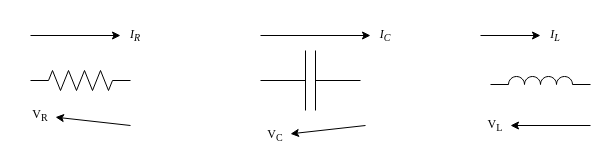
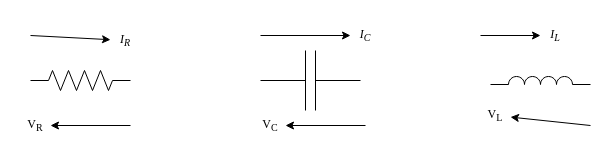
node "IR": moved (136, 36) -> (126, 41)
node "IC": moved (386, 36) -> (366, 36)
node "VR": moved (41, 116) -> (36, 126)
node "VL": moved (496, 126) -> (496, 116)
node "VC": moved (276, 136) -> (271, 126)
